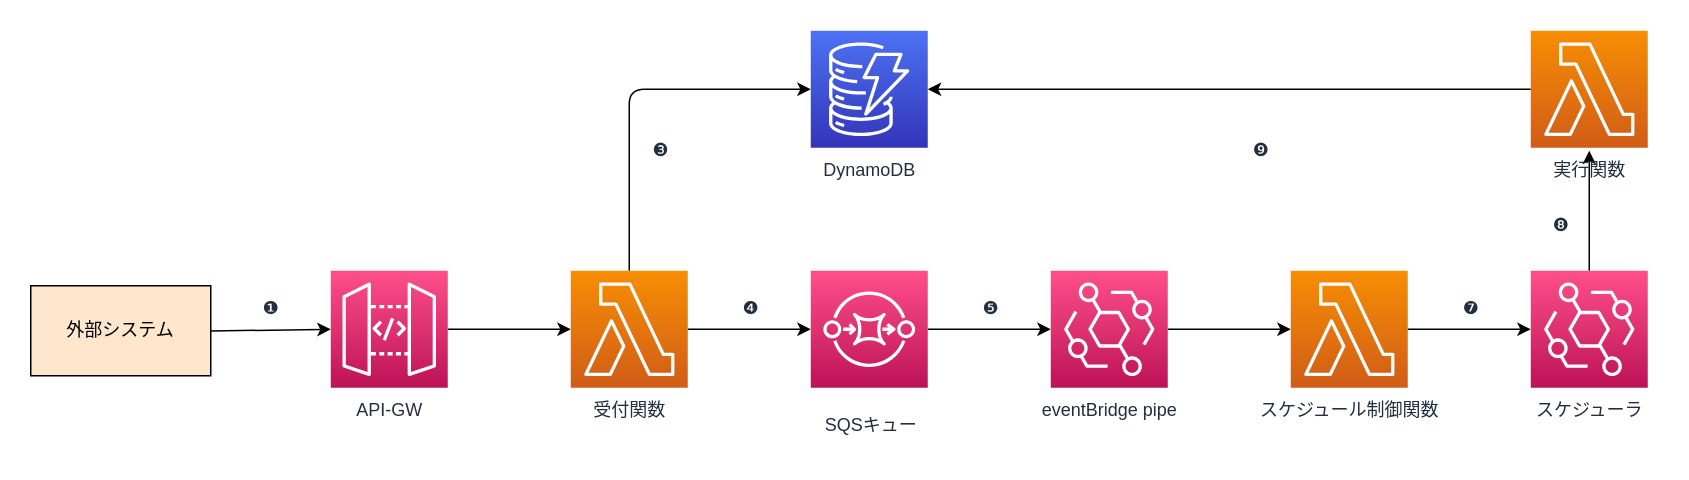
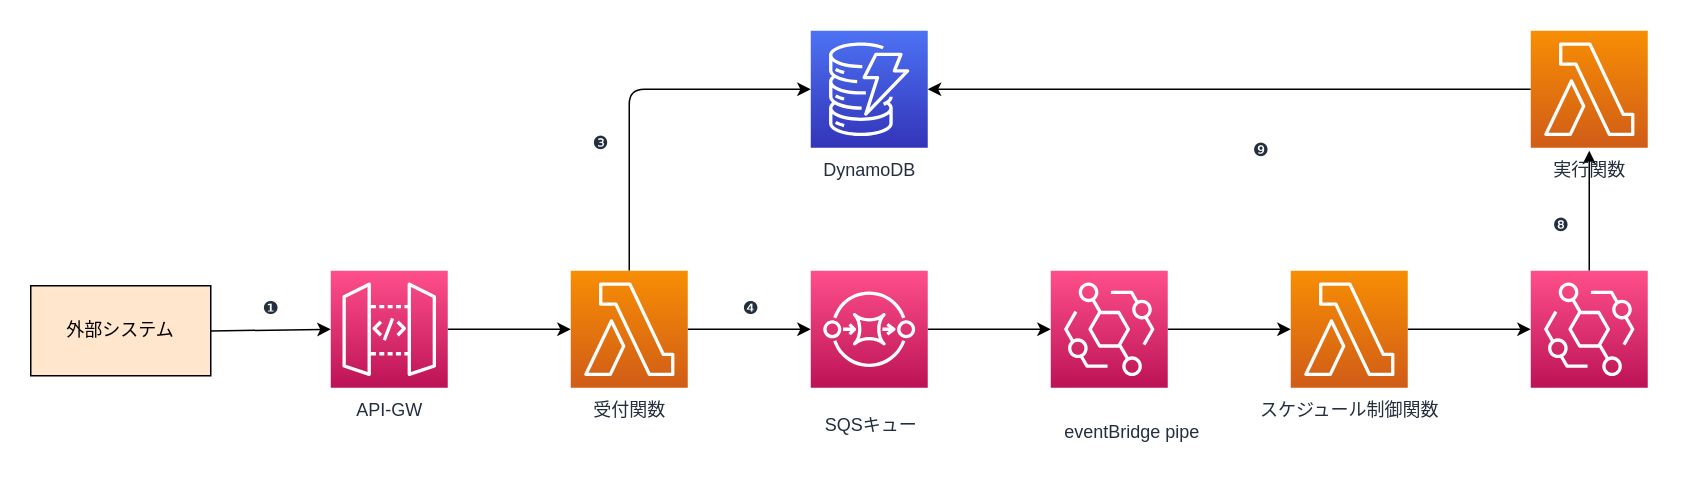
node "❸": moved (661, 151) -> (601, 143)
node "❺": removed
node "❼": removed
node "eventBridge pipe": moved (1109, 410) -> (1132, 433)
node "スケジューラ": removed
